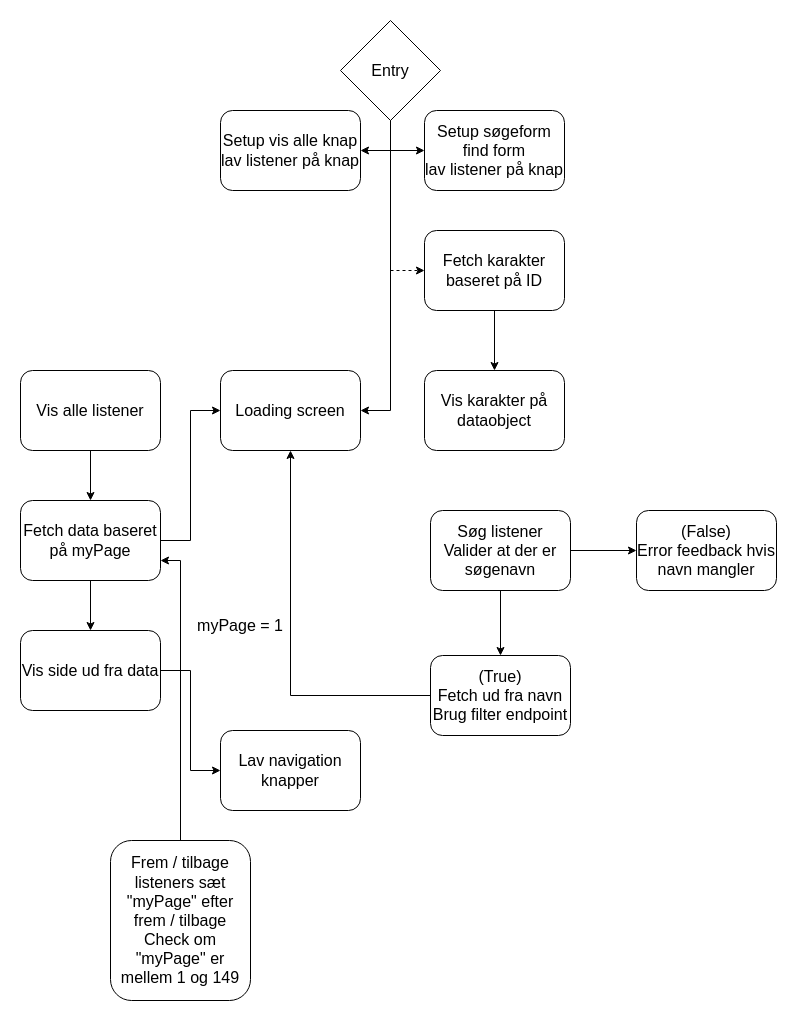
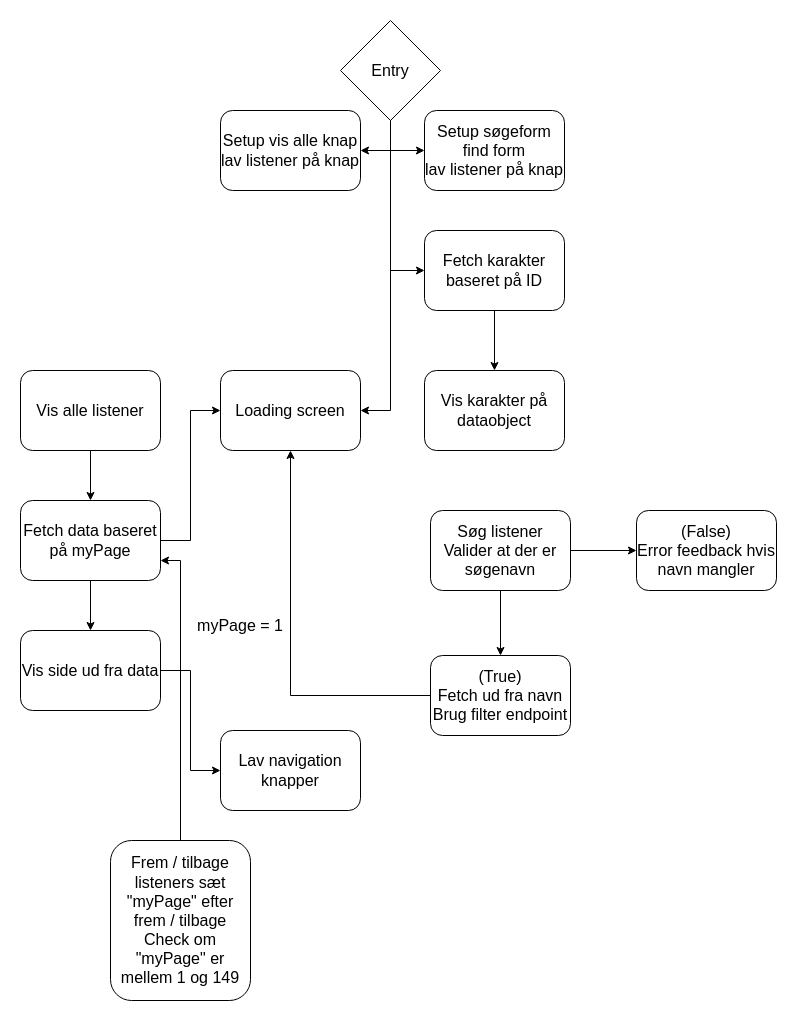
edge "Entry" -> "Fetch karakter baseret på ID": style dashed -> solid
